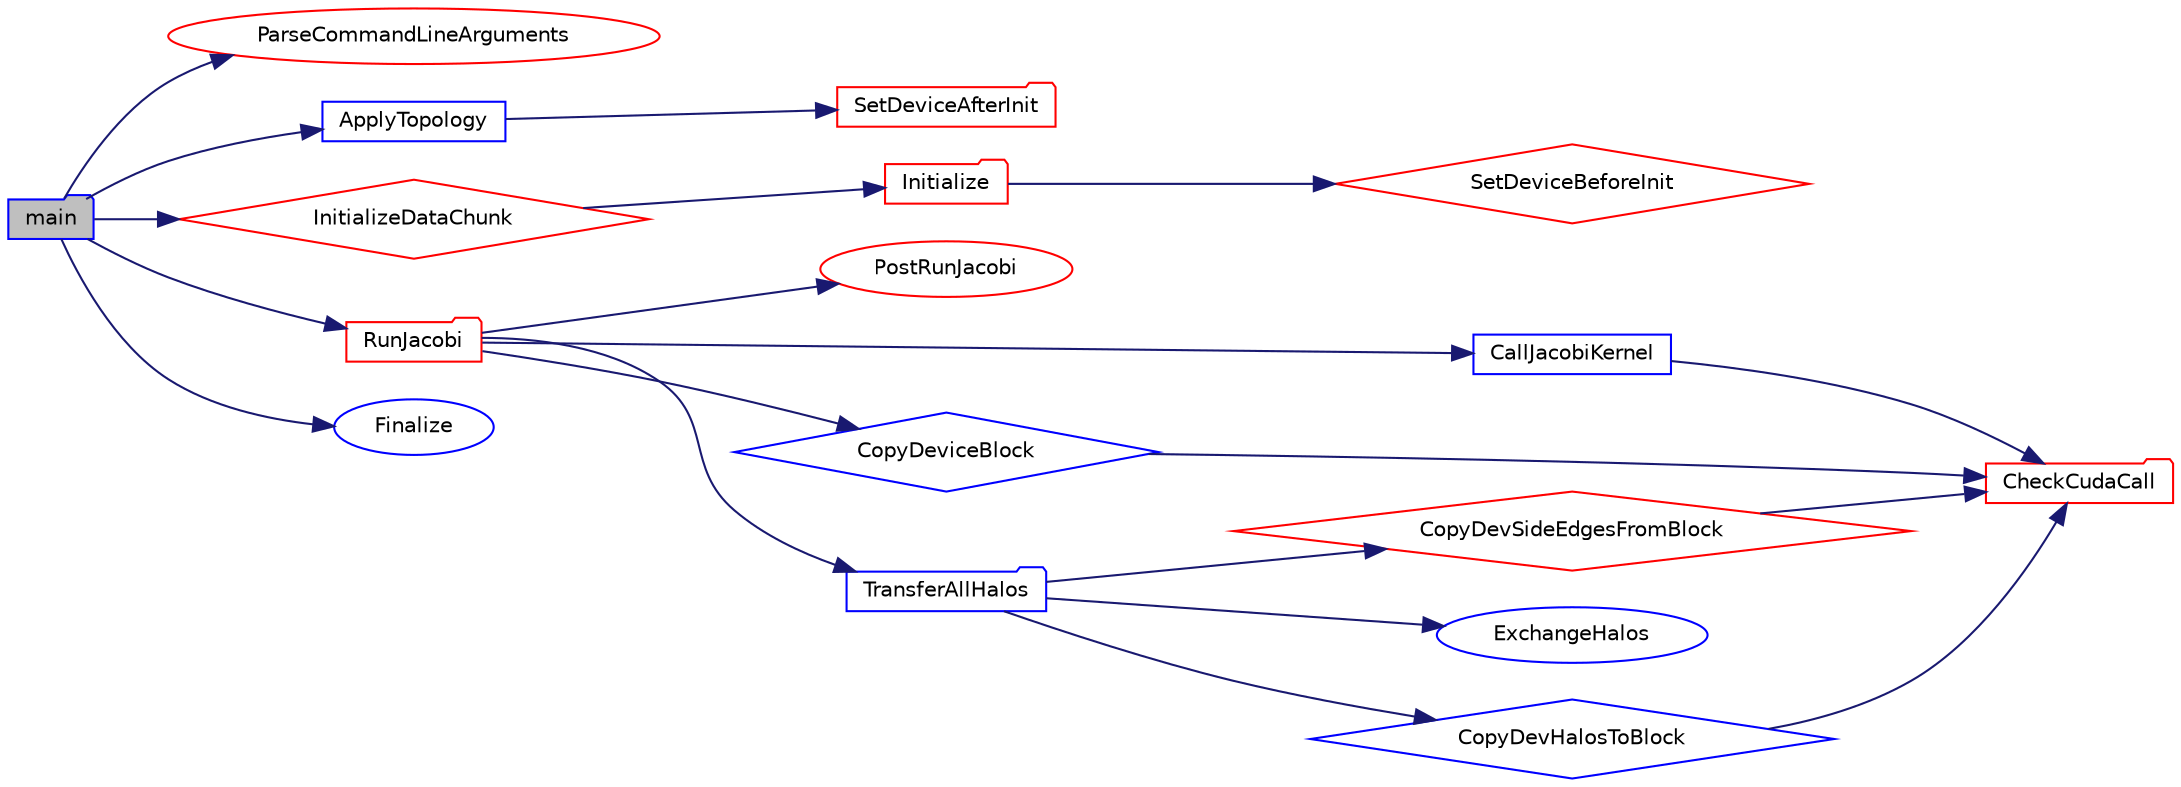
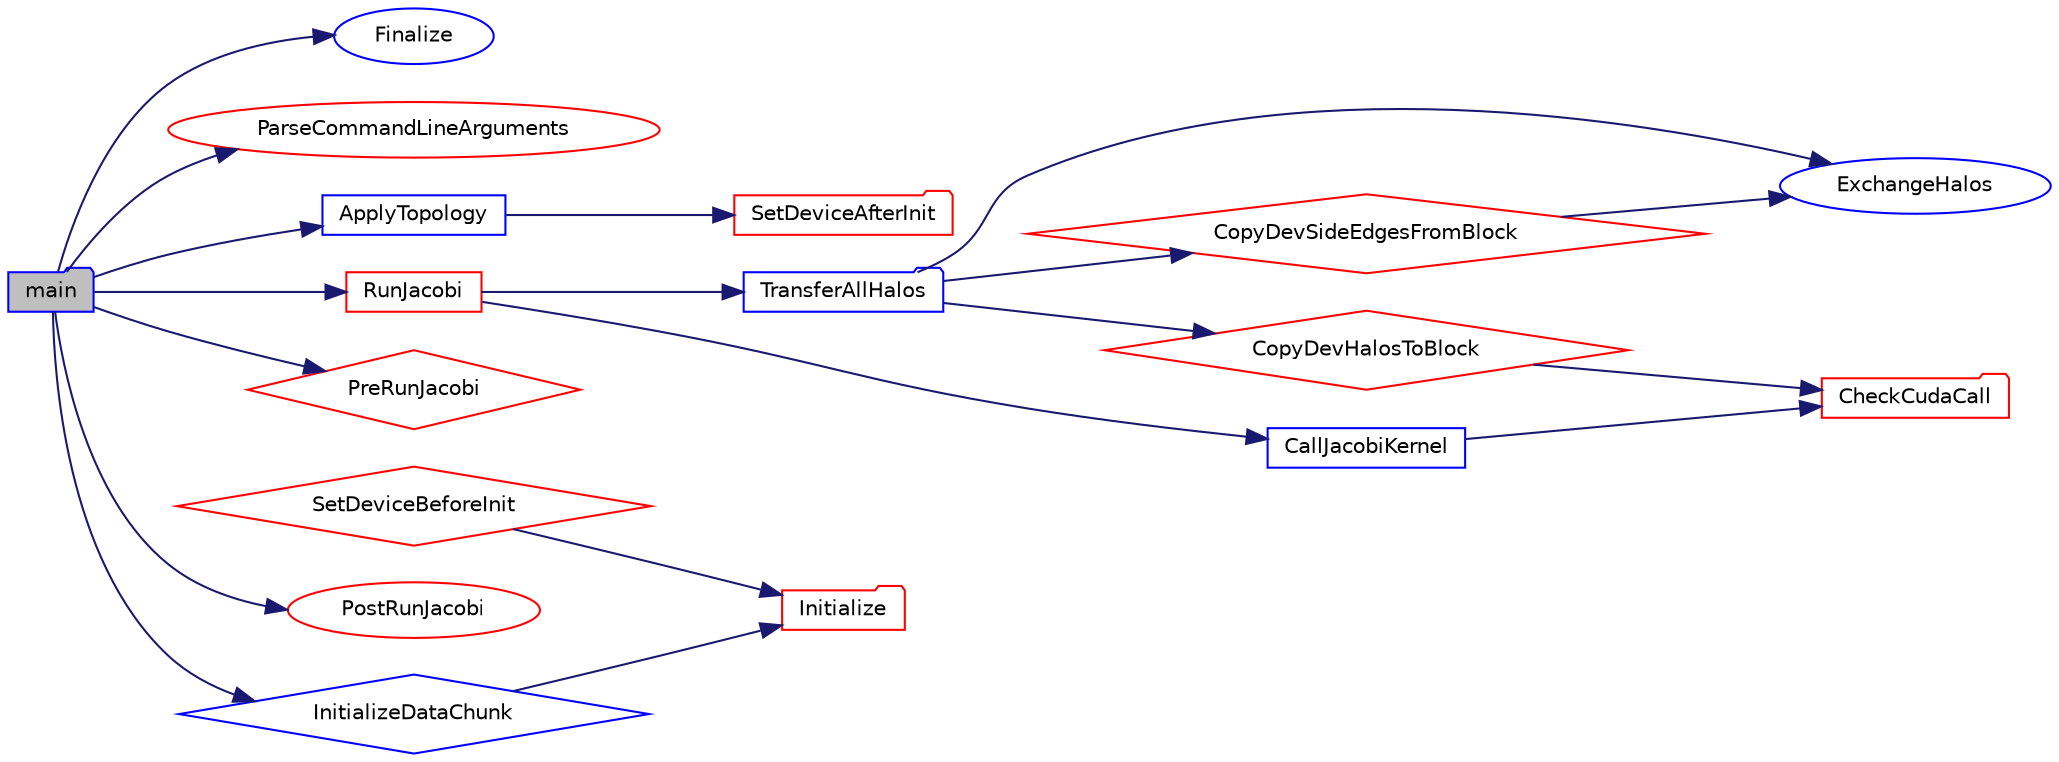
edge "Initialize" -> "SetDeviceBeforeInit": reversed
node "InitializeDataChunk": color red -> blue
edge "RunJacobi" -> "PostRunJacobi": now "main" -> "PostRunJacobi"
node "RunJacobi": shape folder -> box
node "PreRunJacobi": added
node "CopyDeviceBlock": removed
edge "CopyDevSideEdgesFromBlock" -> "CheckCudaCall": now "CopyDevSideEdgesFromBlock" -> "ExchangeHalos"
node "CopyDevHalosToBlock": color blue -> red
